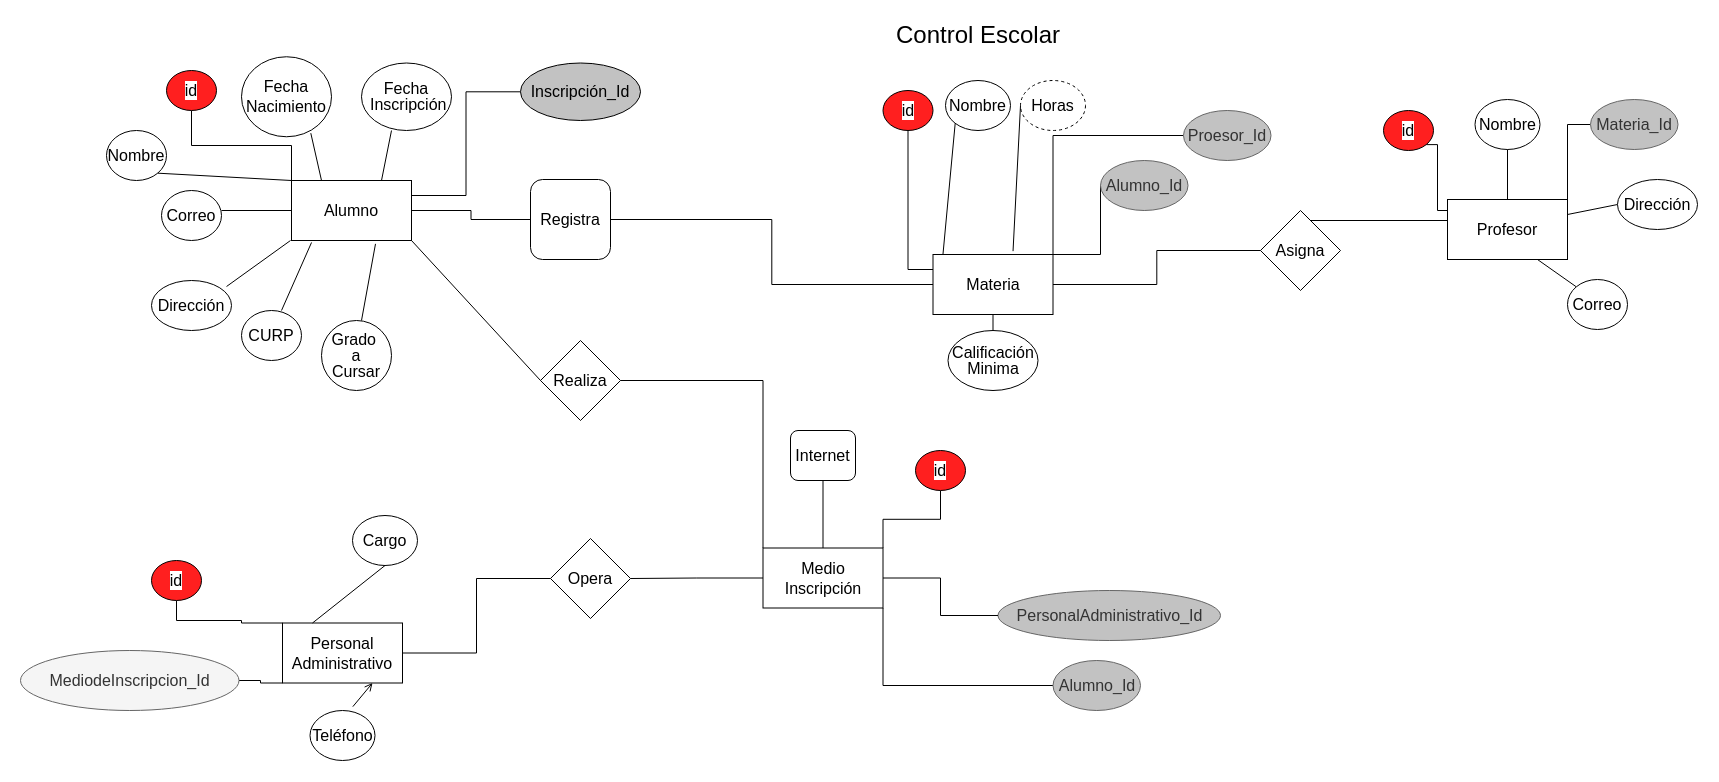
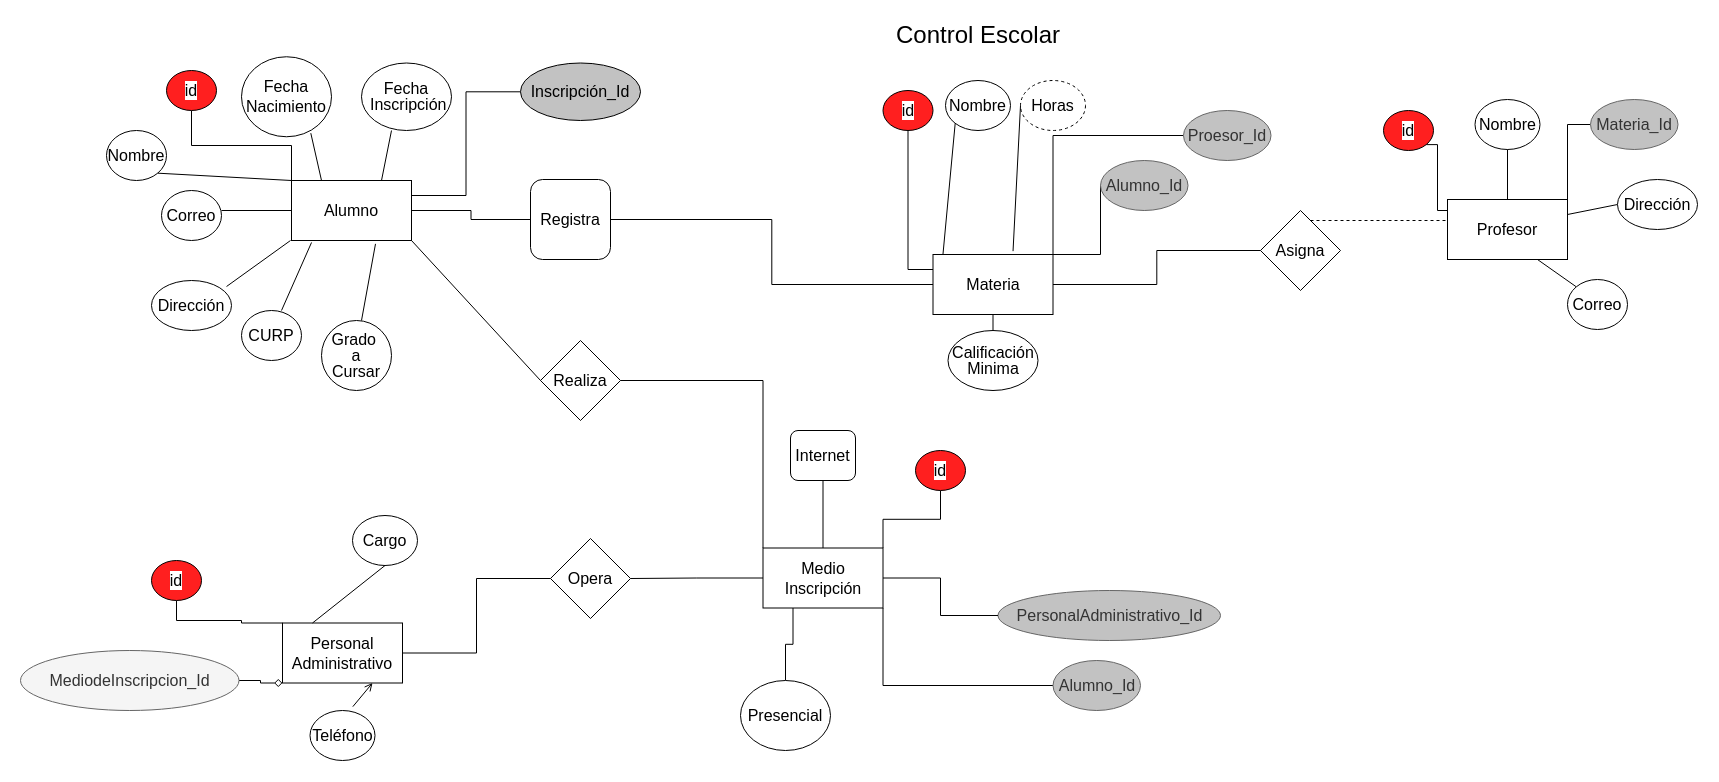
edge "Profesor" -- "Asigna": style solid -> dashed
edge "Medio Inscripción" -- "Presencial": added
edge "Personal Administrativo" -- "MediodeInscripcion_Id": arrowhead none -> diamond
node "Presencial": added
